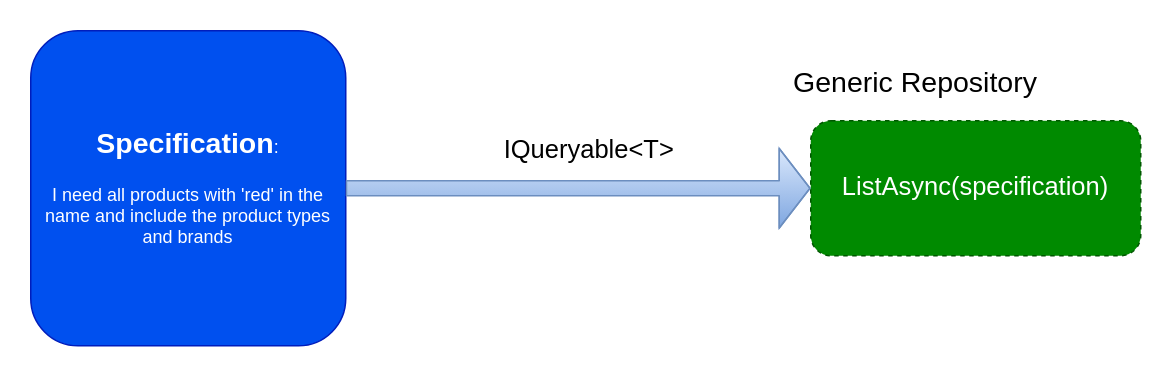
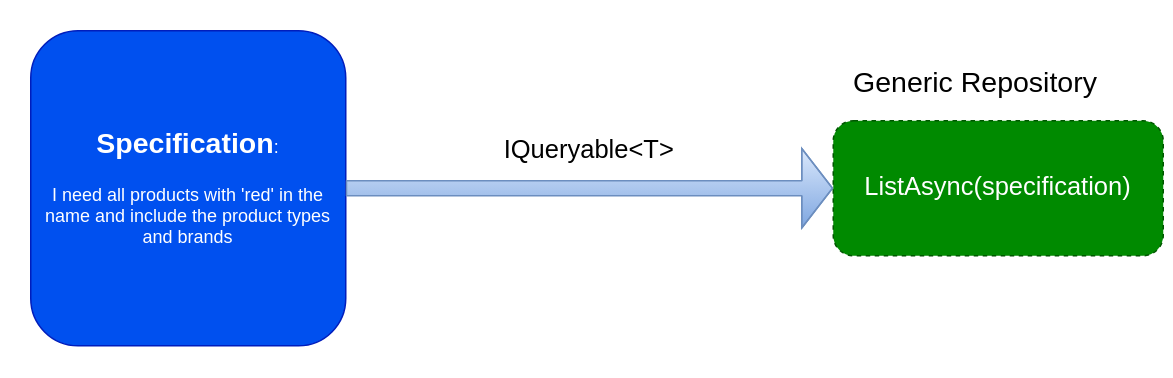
node "Generic Repository": moved (916, 83) -> (976, 83)
node "ListAsync(specification)": moved (976, 188) -> (998, 188)
